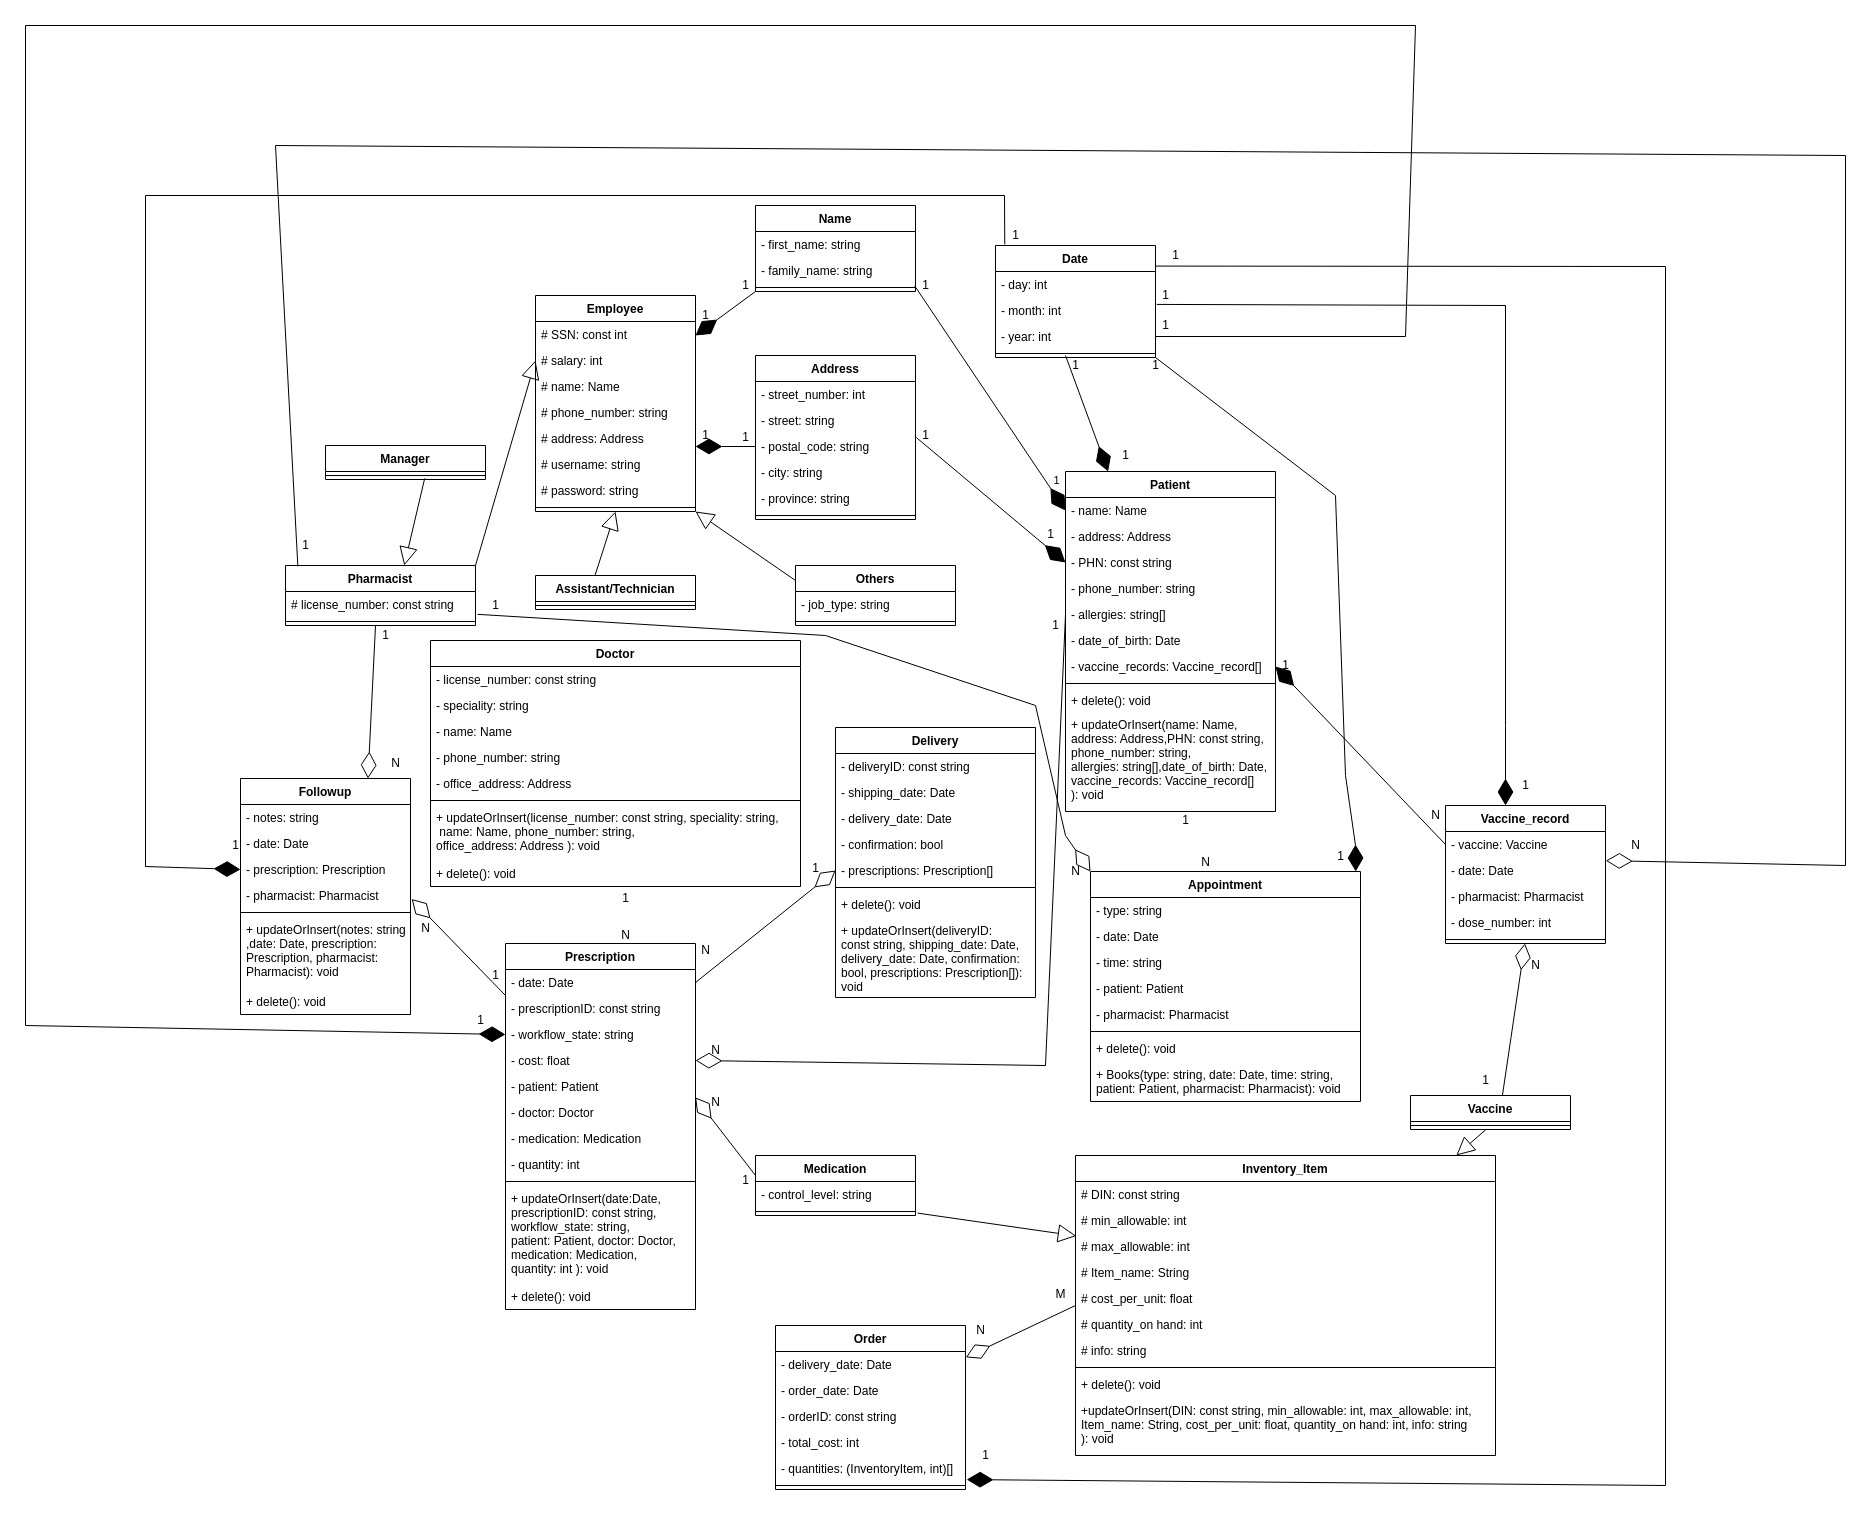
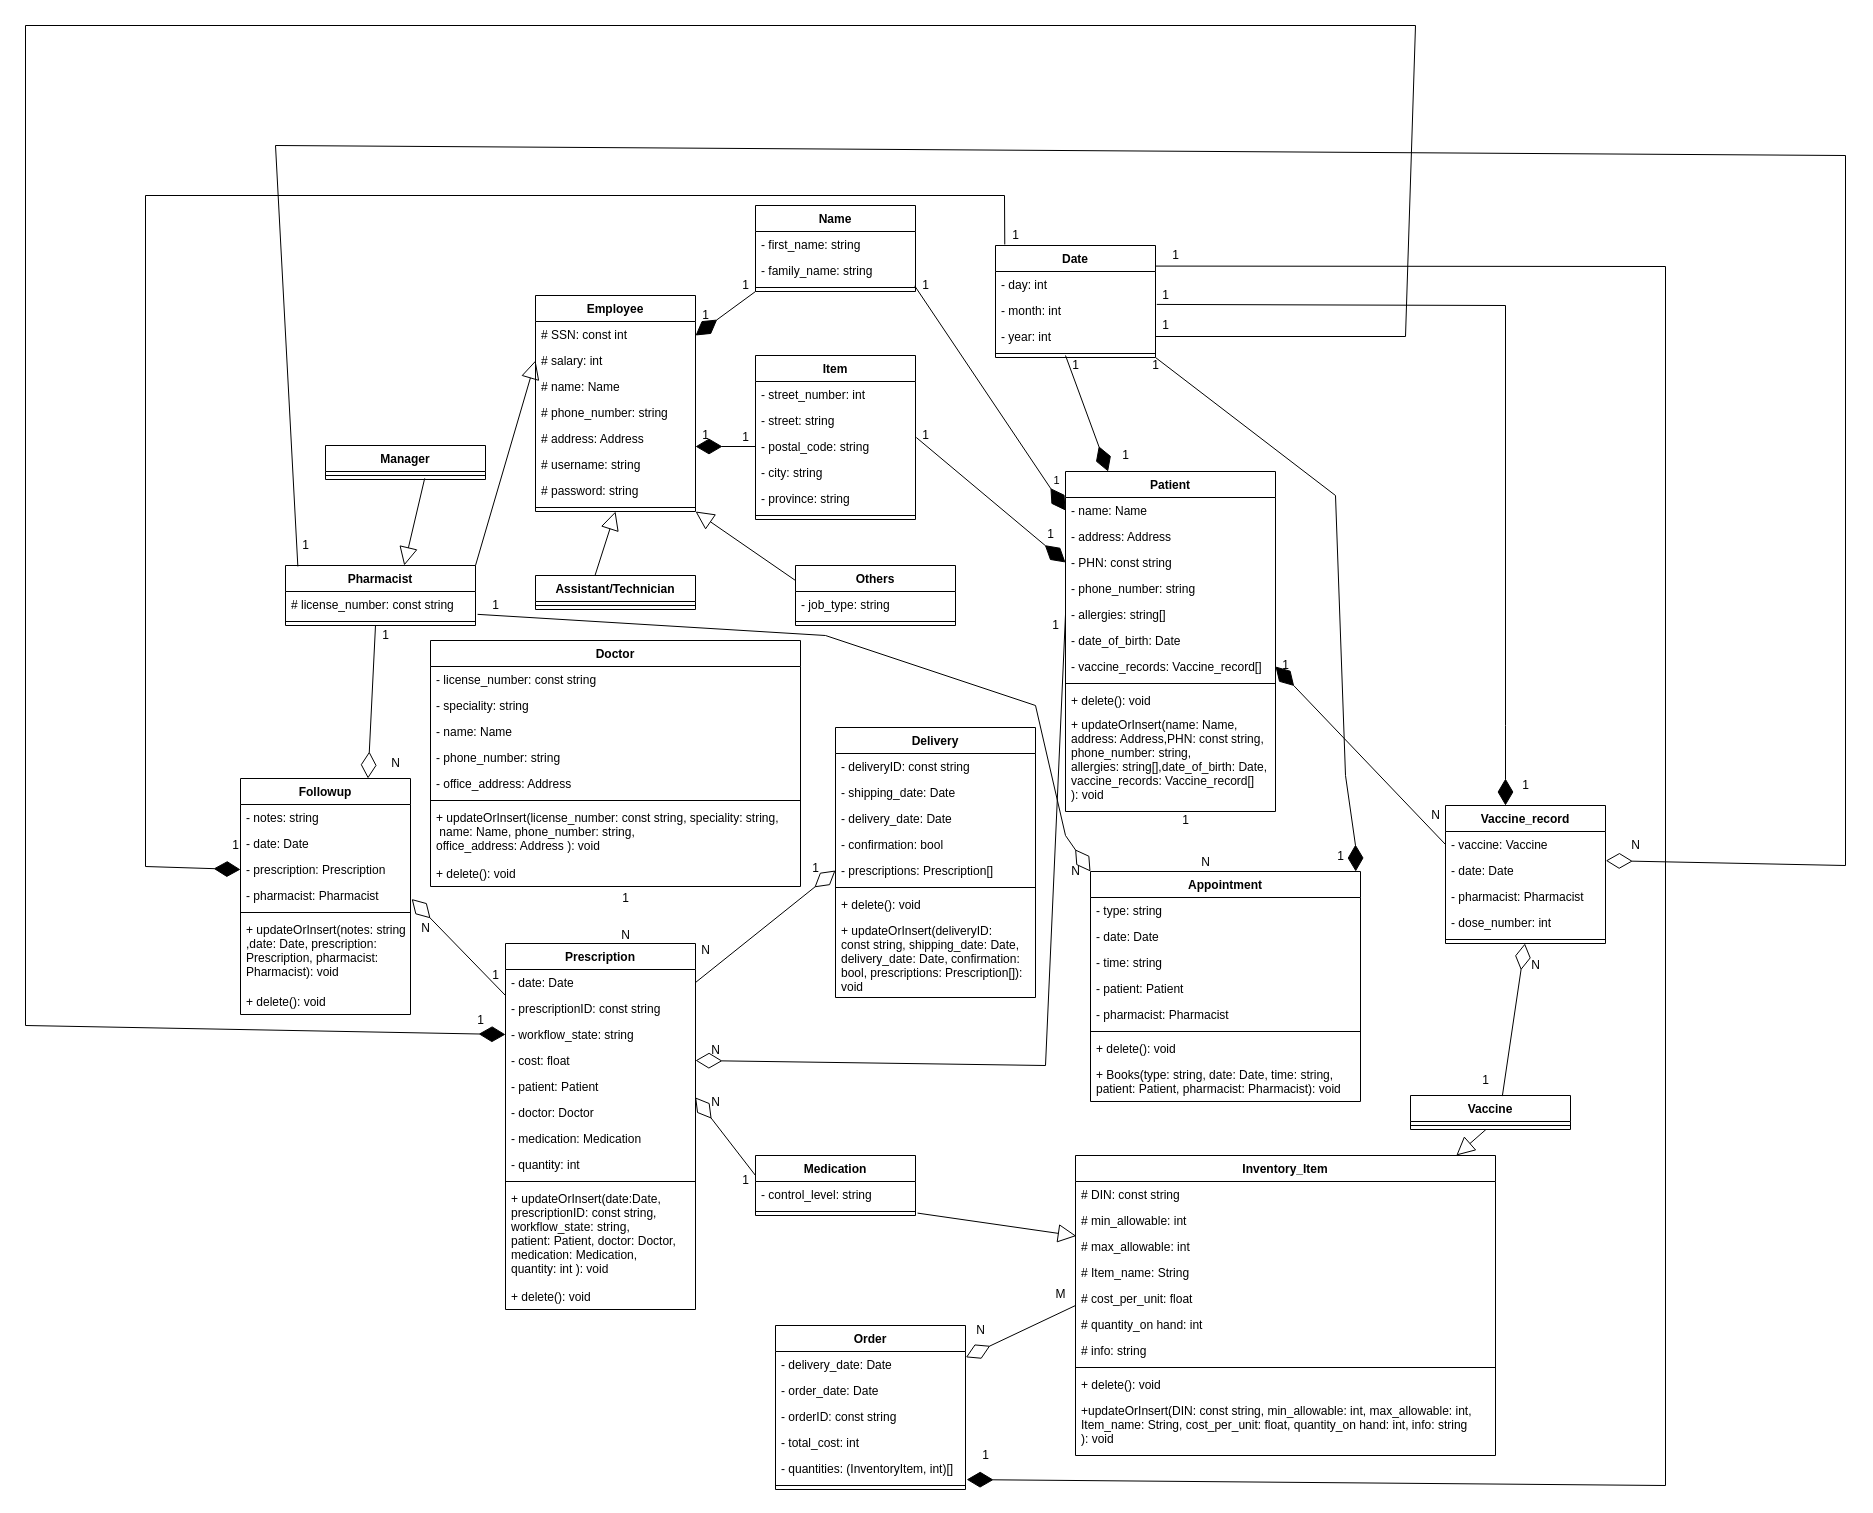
node "Address": label "Address" -> "Item"
